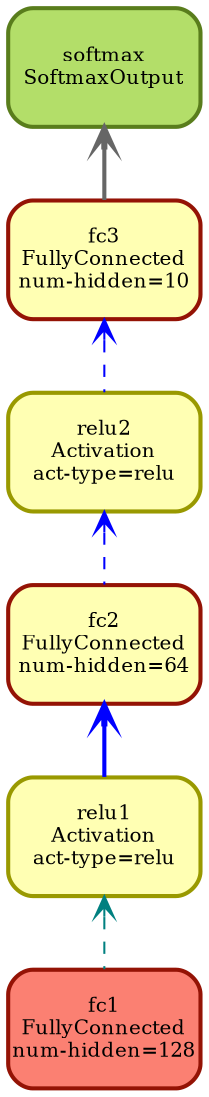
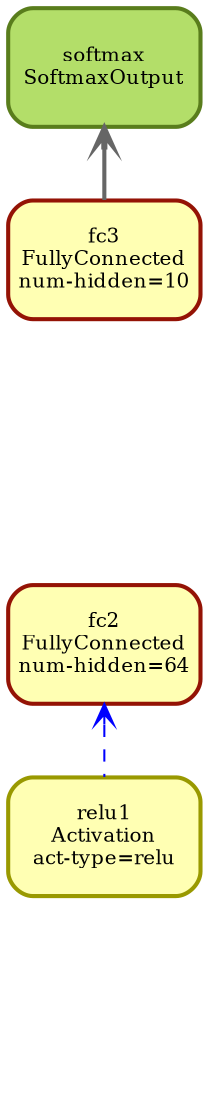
node "relu2 Activation act-type=relu": removed
edge "relu1 Activation act-type=relu" -> "fc2 FullyConnected num-hidden=64": style bold -> dashed
node "fc1 FullyConnected num-hidden=128": removed
